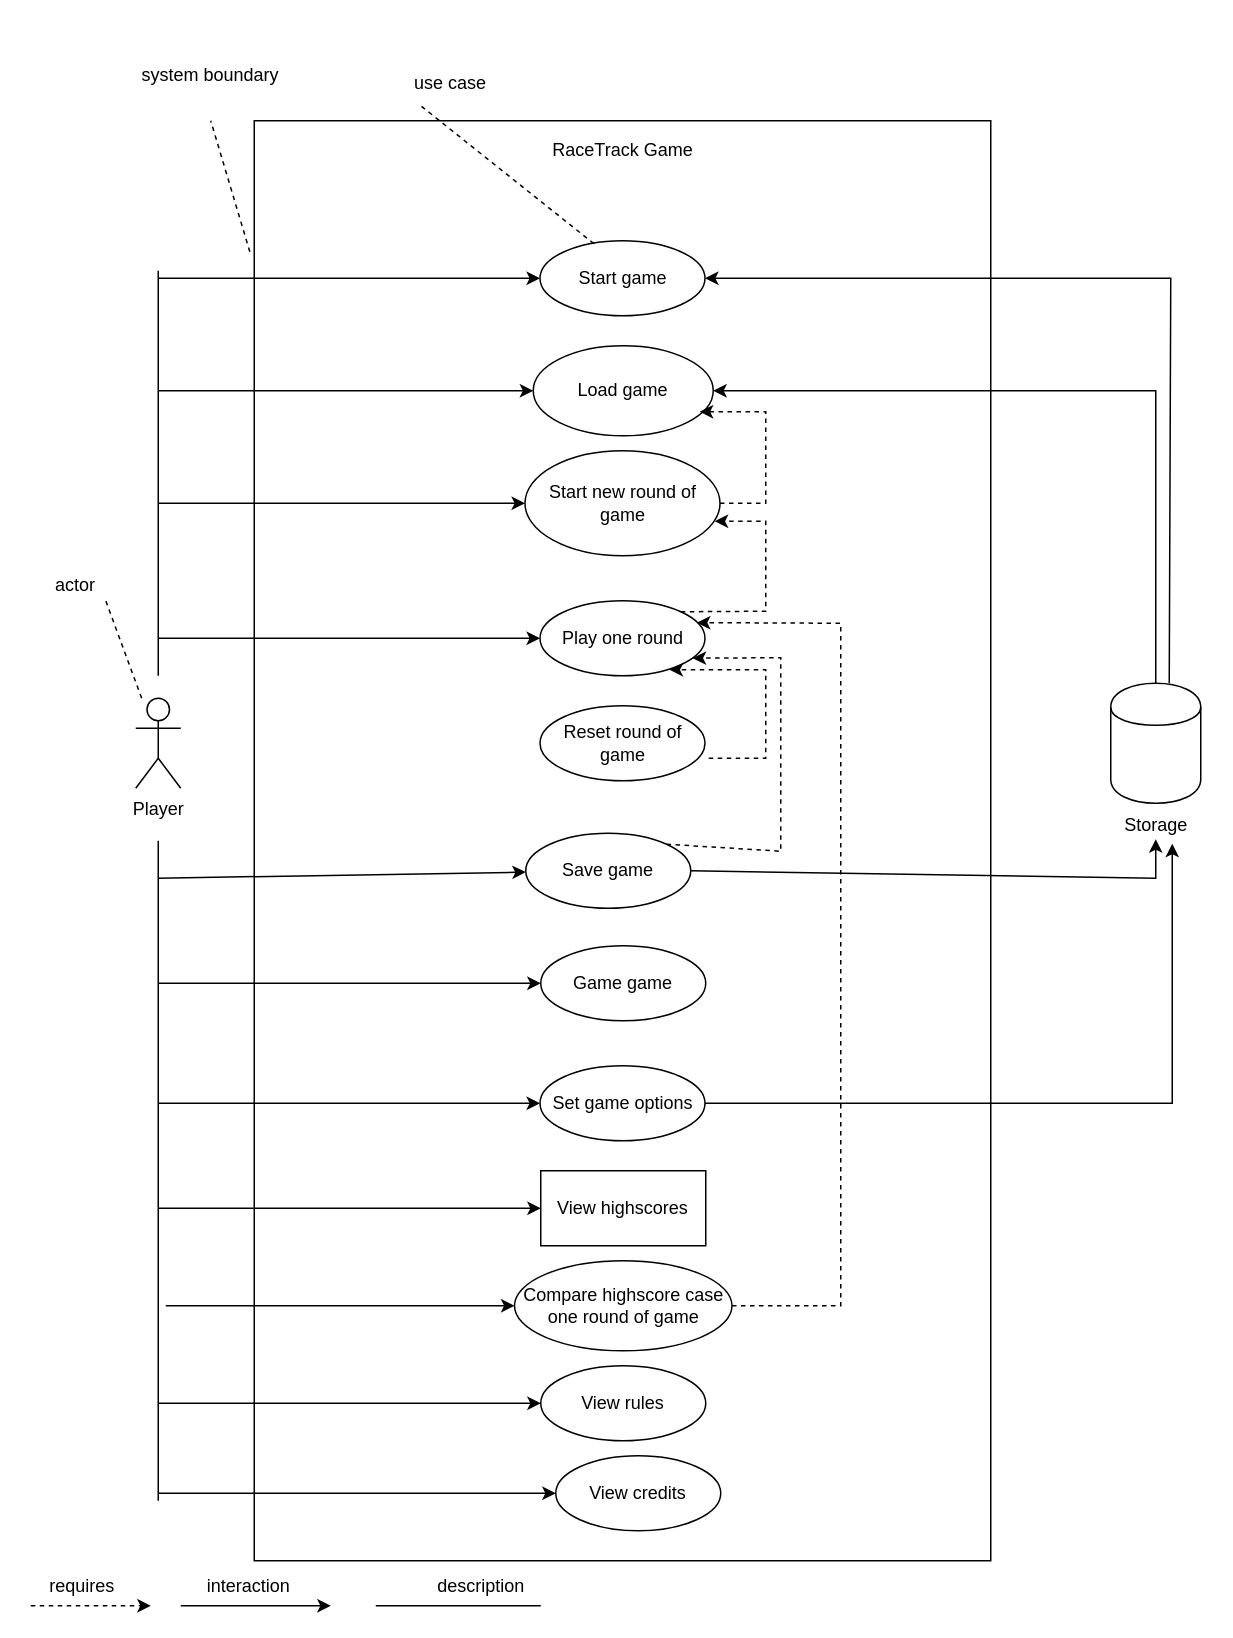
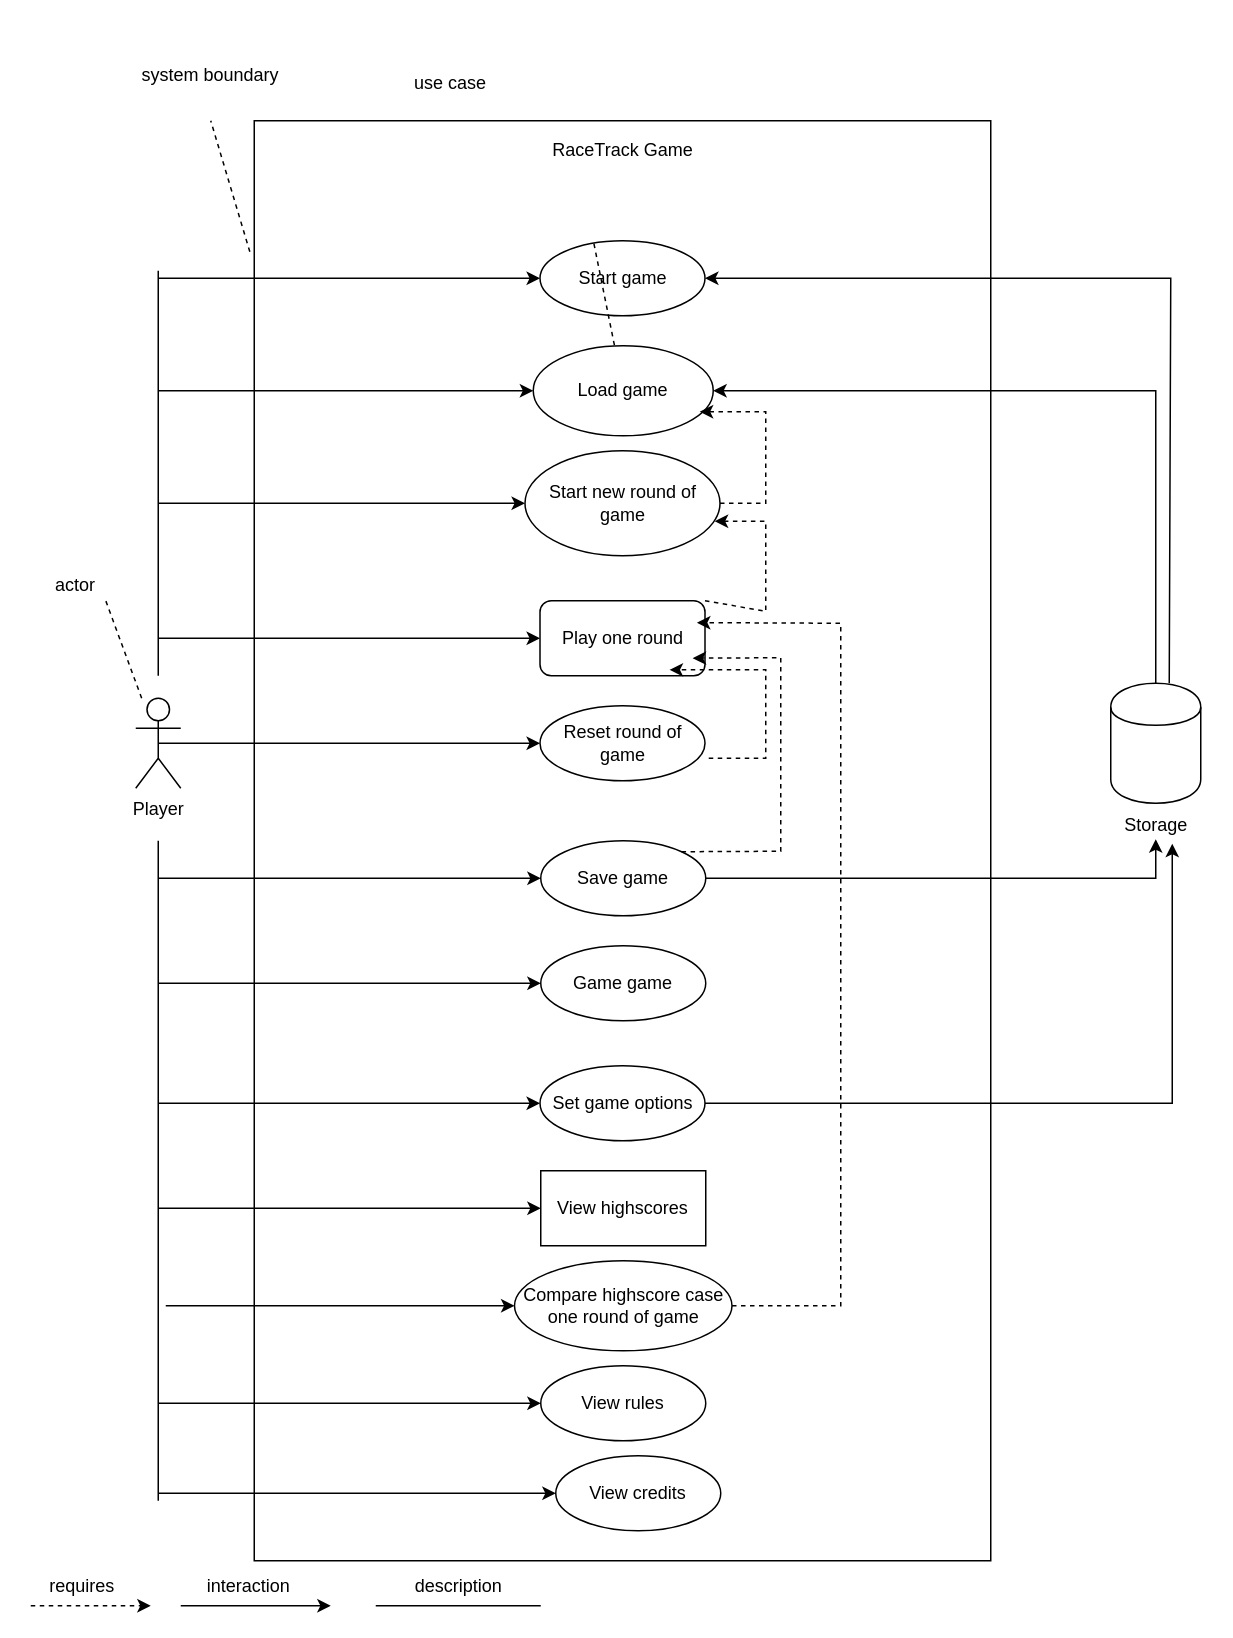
edge "use case" -- "Start game": now "Load game" -- "Start game"
node "Play one round": shape ellipse -> rounded rectangle
edge "Player" -> "Reset round of game": added
node "Save game": moved (608, 871) -> (623, 878)
node "description": moved (481, 1586) -> (458, 1586)
